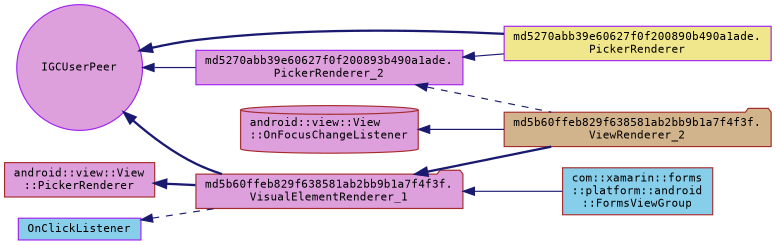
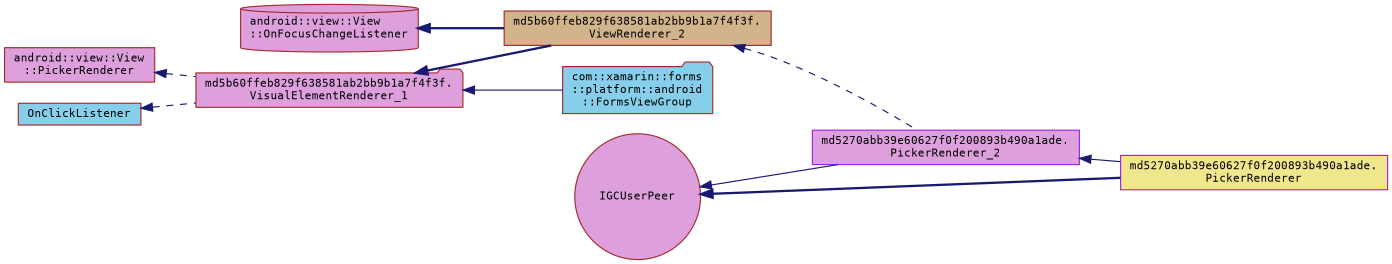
node "md5270abb39e60627f0f200890b490a1ade. PickerRenderer": label "md5270abb39e60627f0f200890b490a1ade. PickerRenderer" -> "md5270abb39e60627f0f200893b490a1ade. PickerRenderer"
node "IGCUserPeer": color purple -> brown
edge "md5b60ffeb829f638581ab2bb9b1a7f4f3f. ViewRenderer_2" -> "md5270abb39e60627f0f200893b490a1ade. PickerRenderer_2": reversed
edge "md5b60ffeb829f638581ab2bb9b1a7f4f3f. ViewRenderer_2" -> "android::view::View ::OnFocusChangeListener": style solid -> bold
node "md5b60ffeb829f638581ab2bb9b1a7f4f3f. ViewRenderer_2": shape folder -> box
edge "md5b60ffeb829f638581ab2bb9b1a7f4f3f. VisualElementRenderer_1" -> "IGCUserPeer": removed
edge "md5b60ffeb829f638581ab2bb9b1a7f4f3f. VisualElementRenderer_1" -> "android::view::View ::PickerRenderer": style bold -> dashed
node "com::xamarin::forms ::platform::android ::FormsViewGroup": shape box -> folder
node "OnClickListener": color purple -> brown
